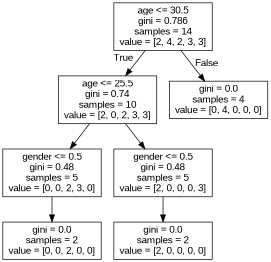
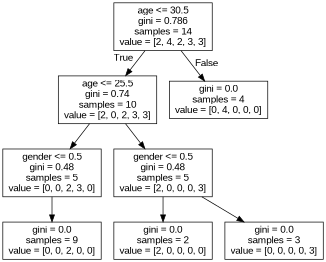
node "gini = 0.0 samples = 2 value = [0, 0, 2, 0, 0]": label "gini = 0.0 samples = 2 value = [0, 0, 2, 0, 0]" -> "gini = 0.0 samples = 9 value = [0, 0, 2, 0, 0]"
node "gini = 0.0 samples = 3 value = [0, 0, 0, 0, 3]": added
